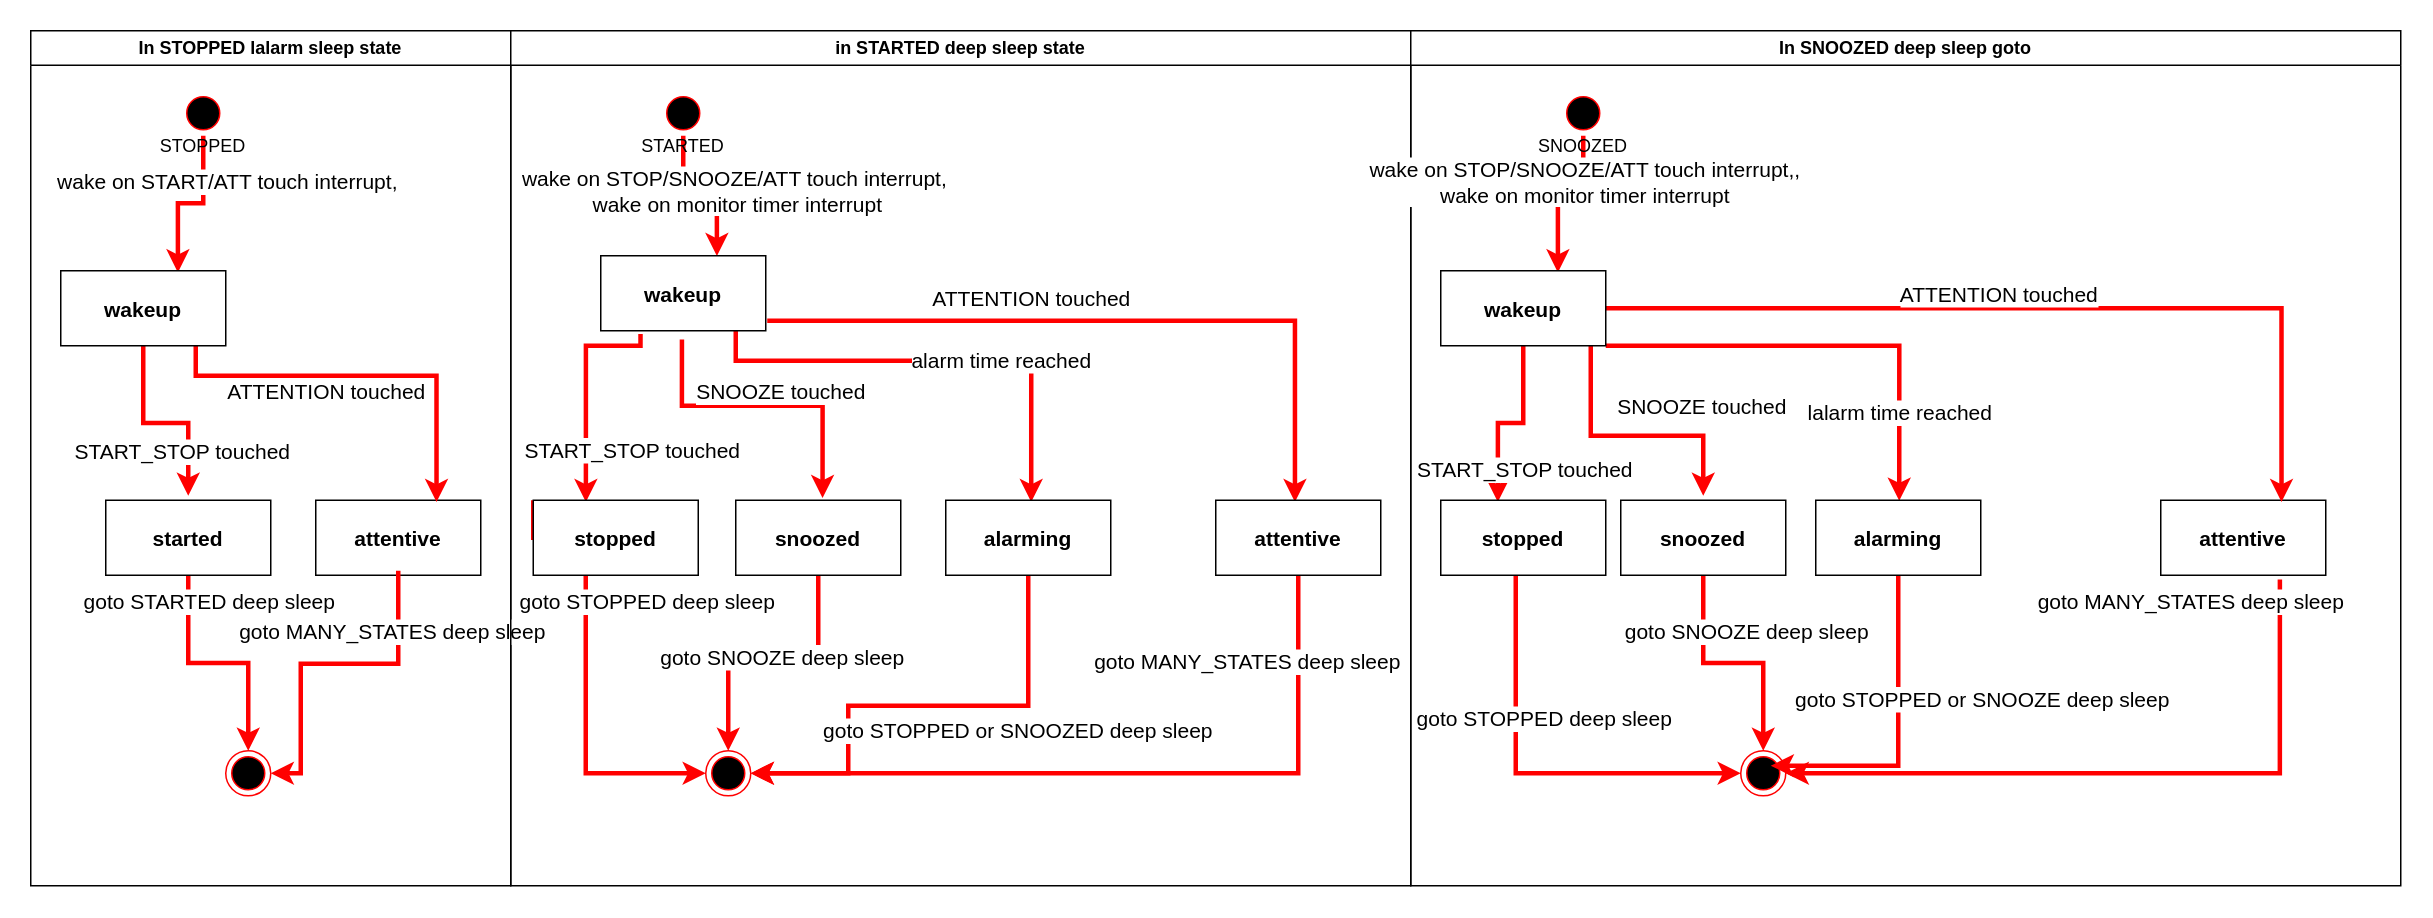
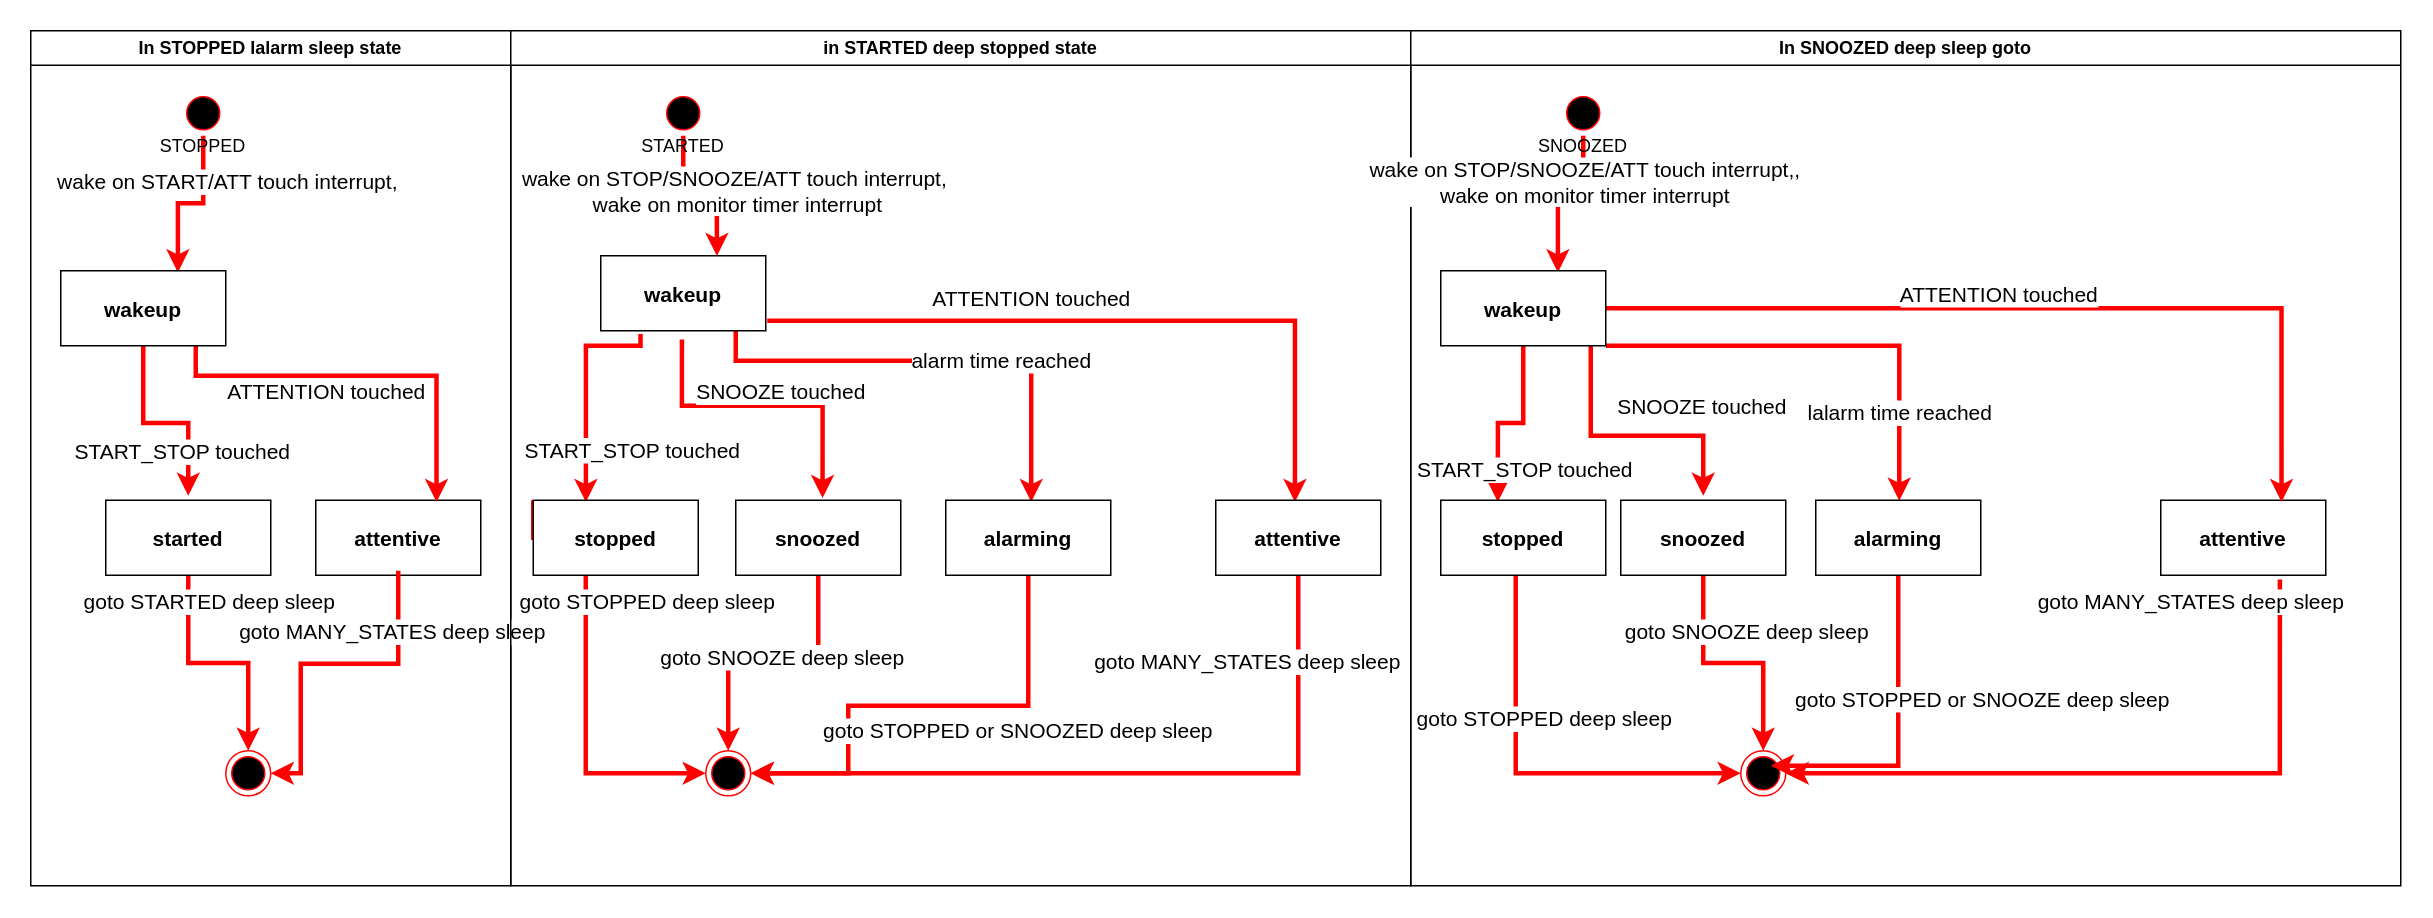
node "in STARTED deep sleep state": label "in STARTED deep sleep state" -> "in STARTED deep stopped state"
